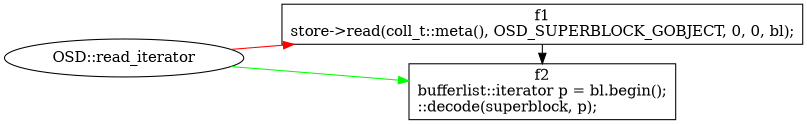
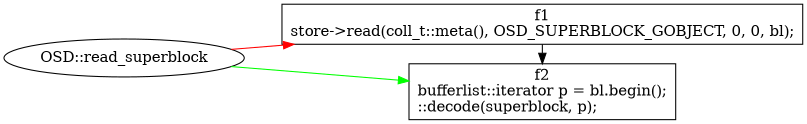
node "OSD::read_iterator": label "OSD::read_iterator" -> "OSD::read_superblock"
